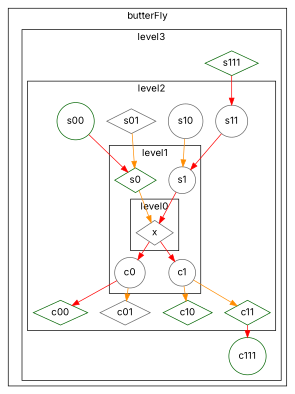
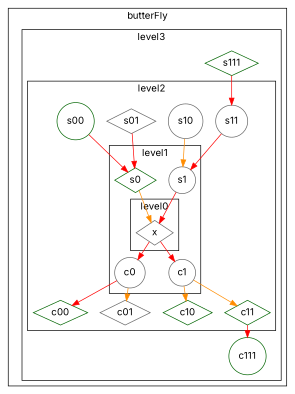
edge "s01" -> "s0": color darkorange -> red
